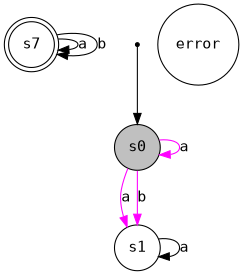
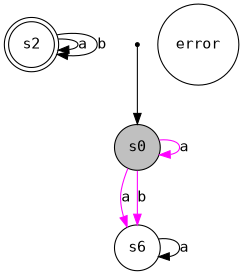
node "s7": label "s7" -> "s2"
node "s1": label "s1" -> "s6"
